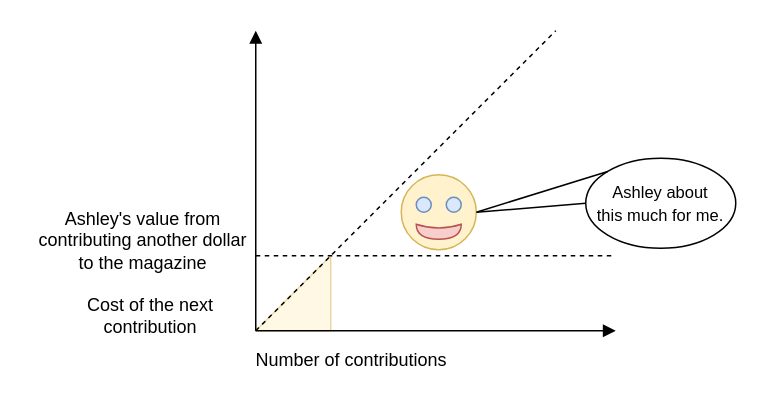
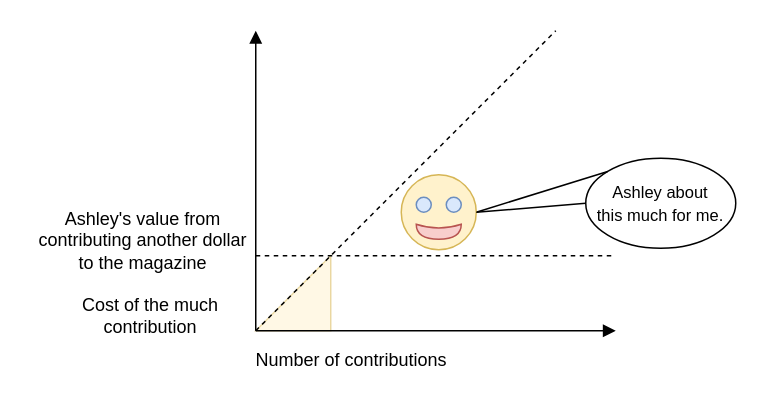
node "Cost of the next contribution": label "Cost of the next contribution" -> "Cost of the much contribution"
